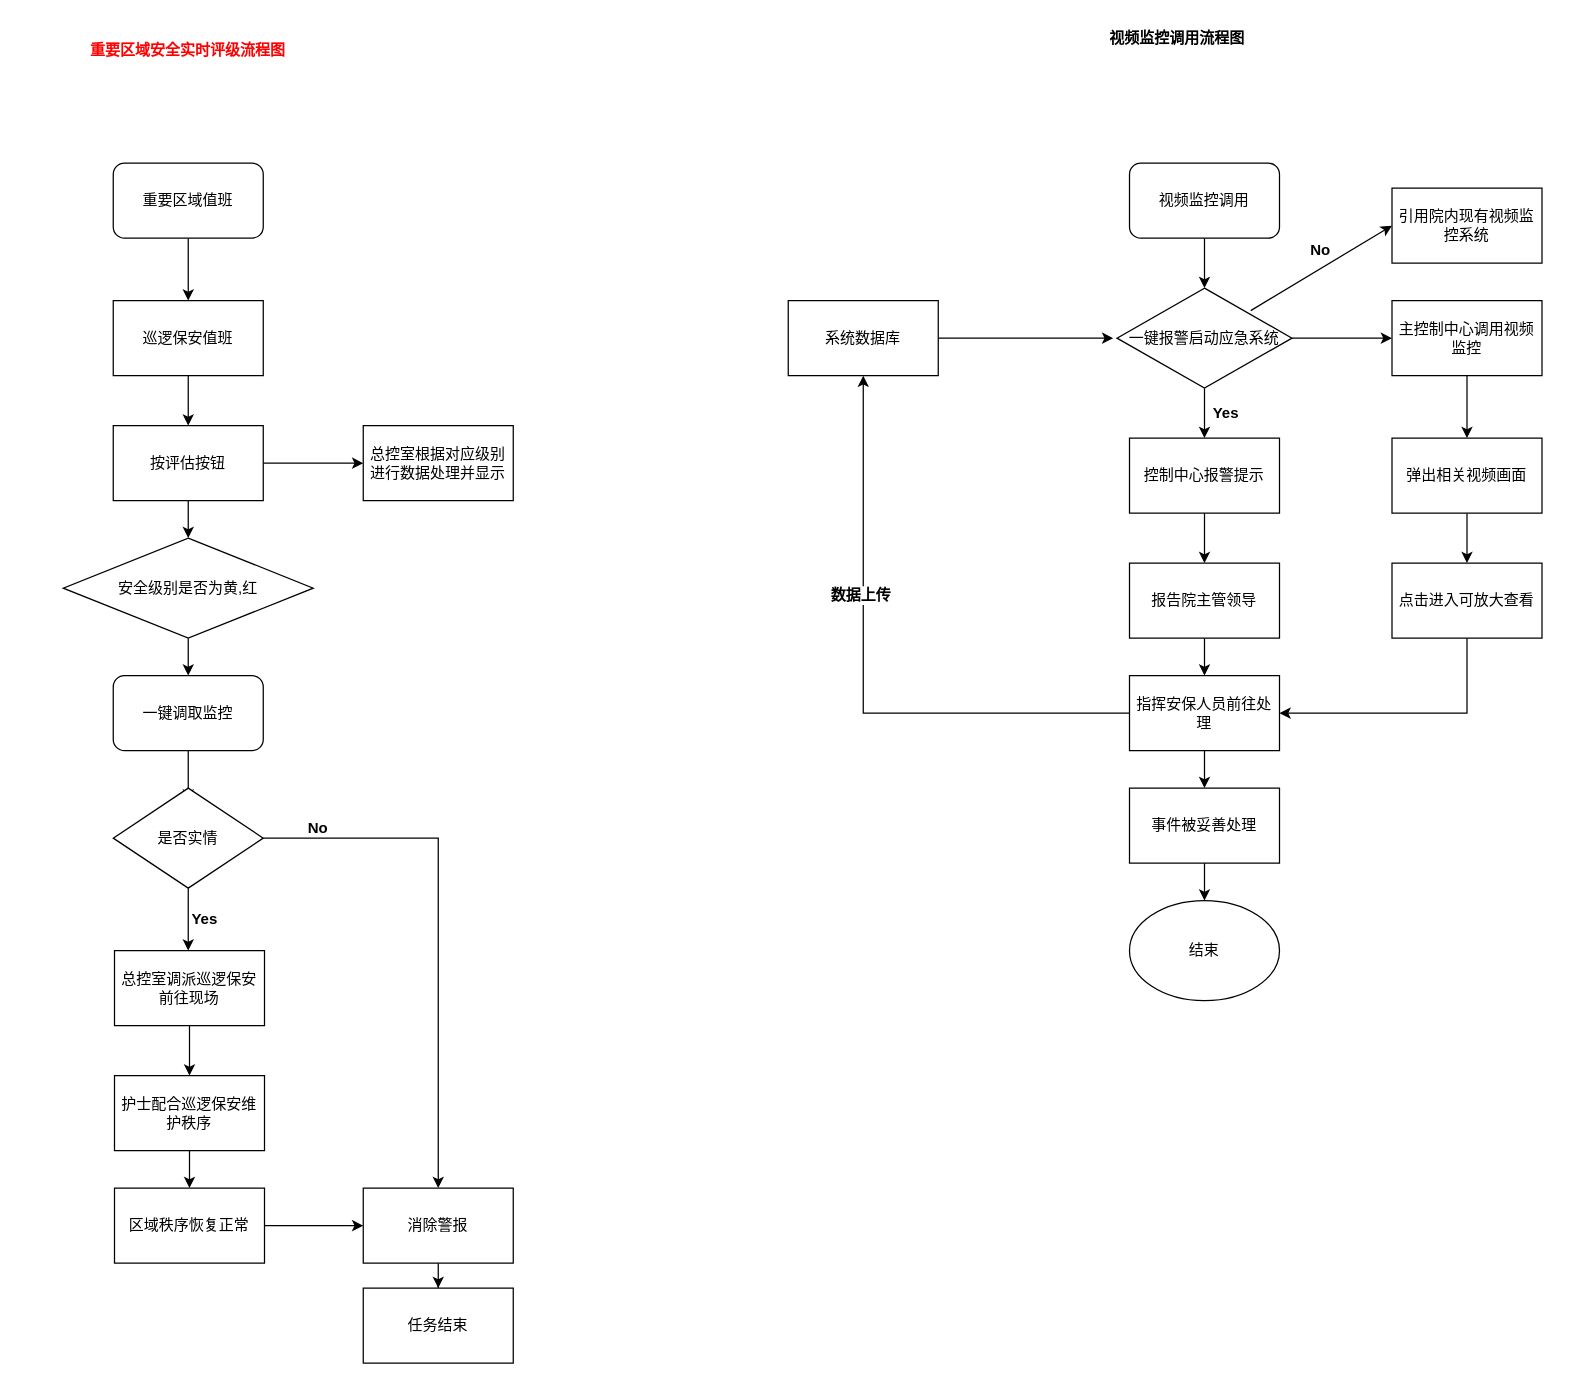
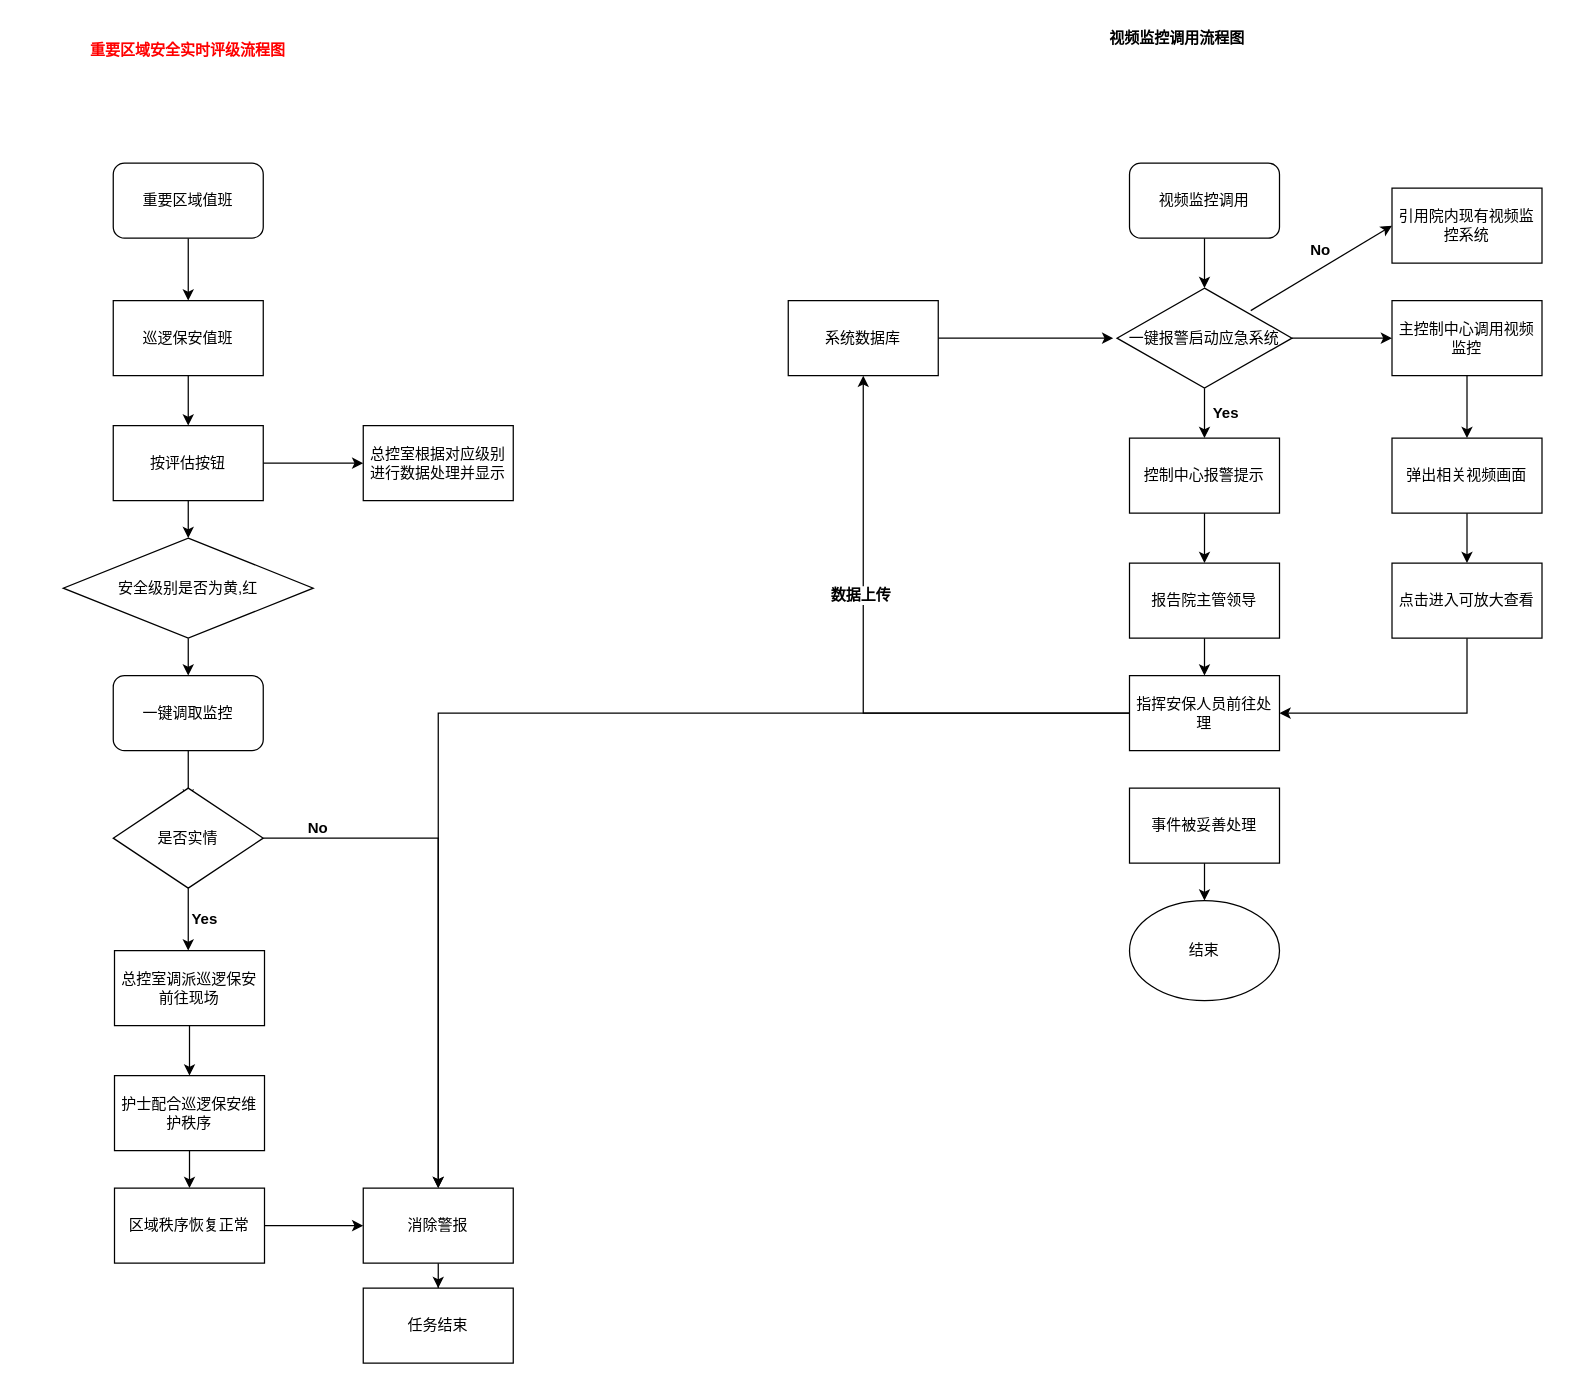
edge "指挥安保人员前往处理" -> "事件被妥善处理": now "指挥安保人员前往处理" -> "消除警报"
